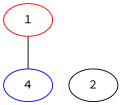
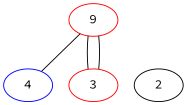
node "1": label "1" -> "9"
node "3": added
